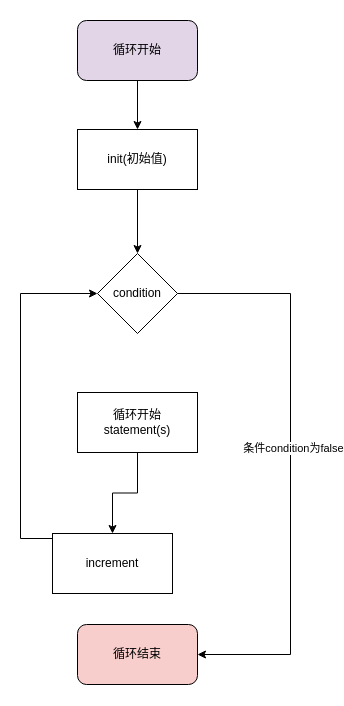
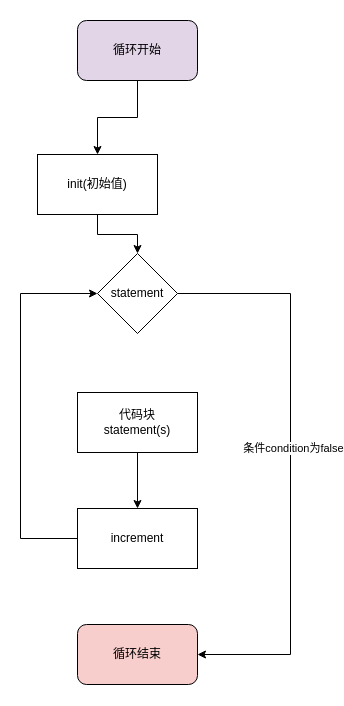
node "init(初始值)": moved (138, 160) -> (98, 185)
node "condition": label "condition" -> "statement"
node "循环开始 statement(s)": label "循环开始 statement(s)" -> "代码块 statement(s)"
node "increment": moved (113, 564) -> (138, 539)
